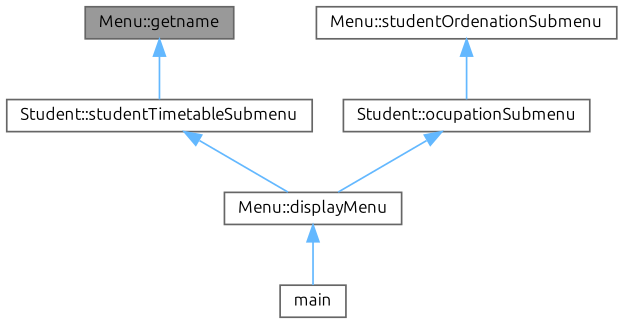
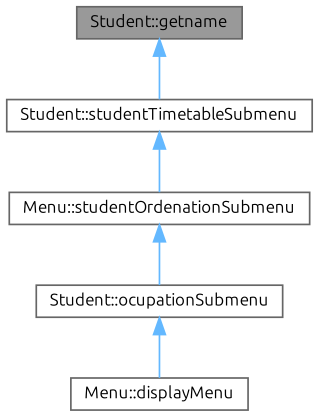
node "Menu::getname": label "Menu::getname" -> "Student::getname"
edge "Menu::displayMenu" -> "Student::studentTimetableSubmenu": now "Menu::studentOrdenationSubmenu" -> "Student::studentTimetableSubmenu"
node "main": removed
